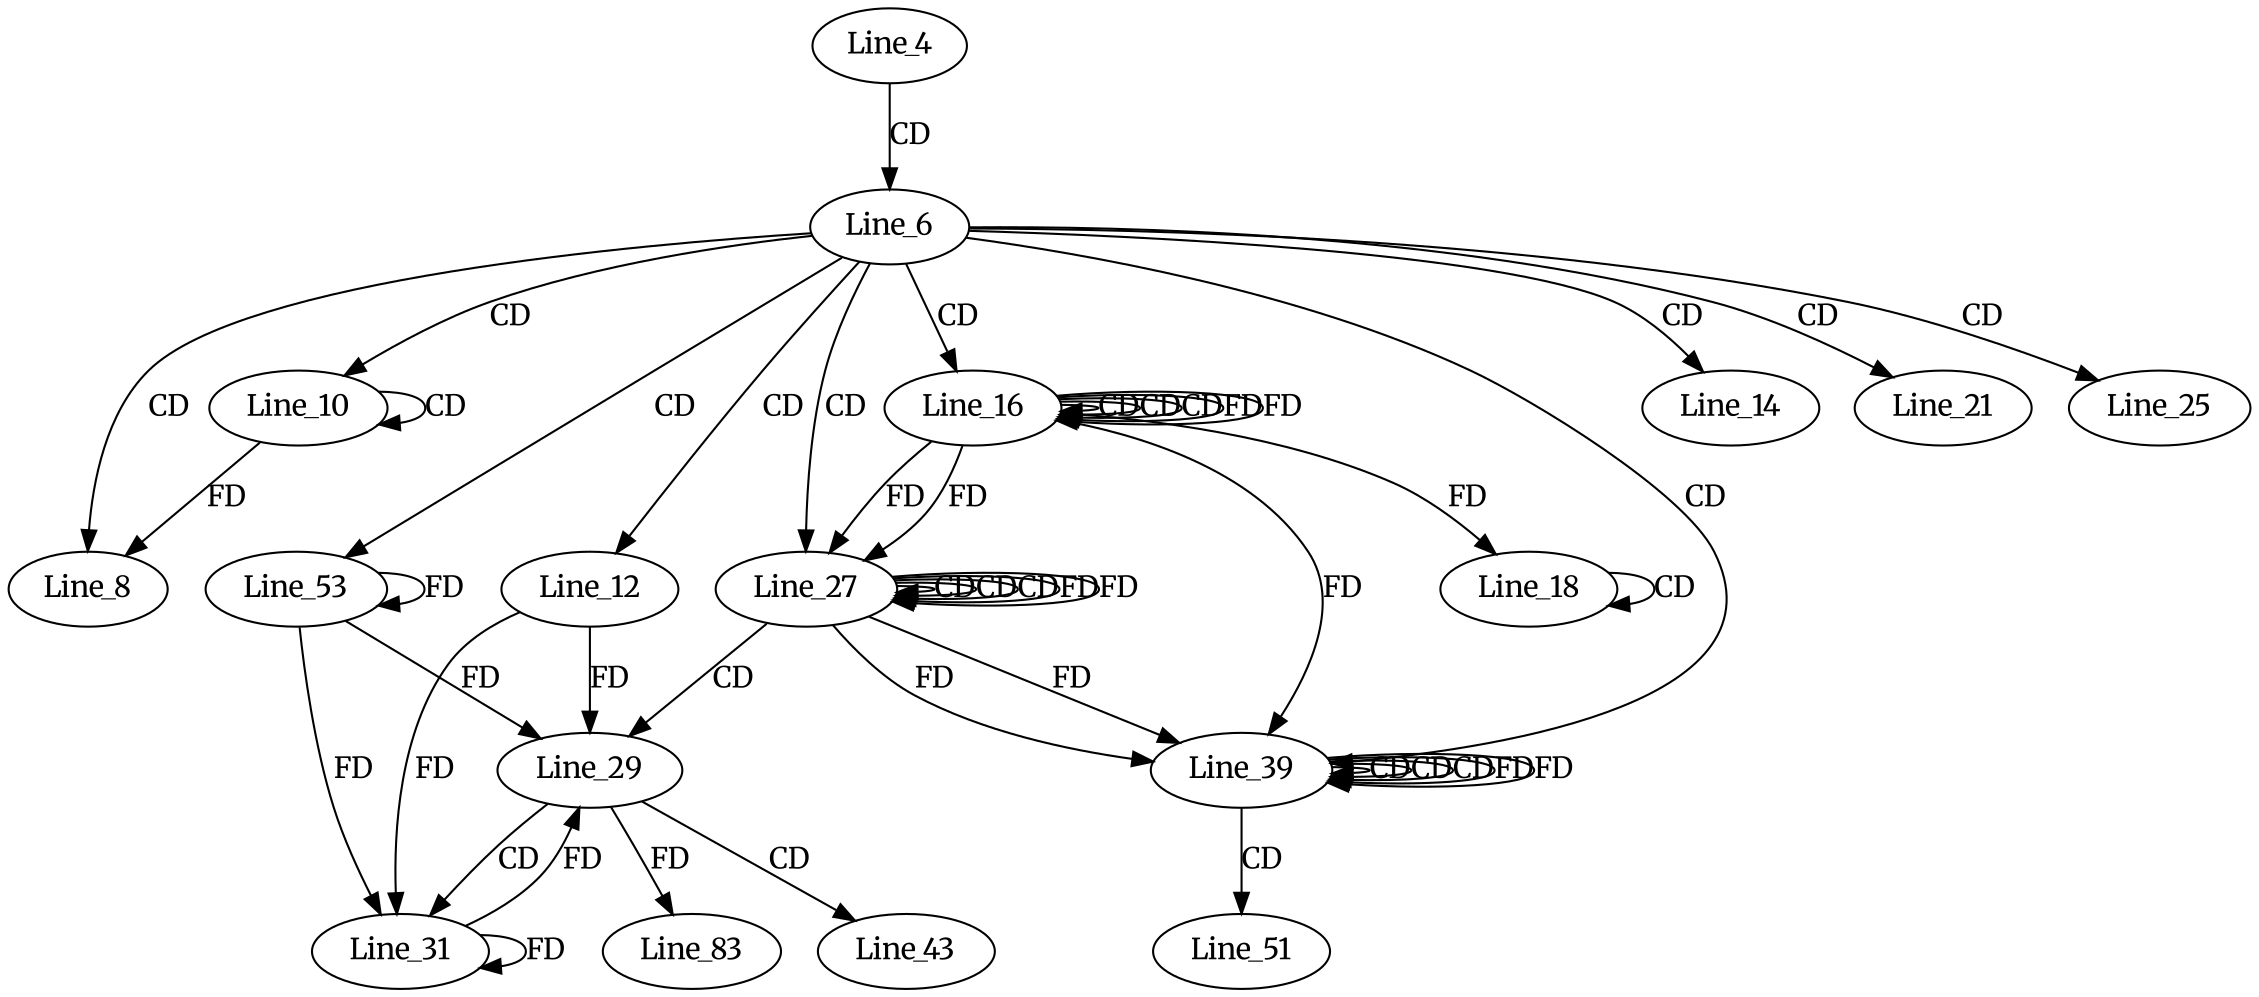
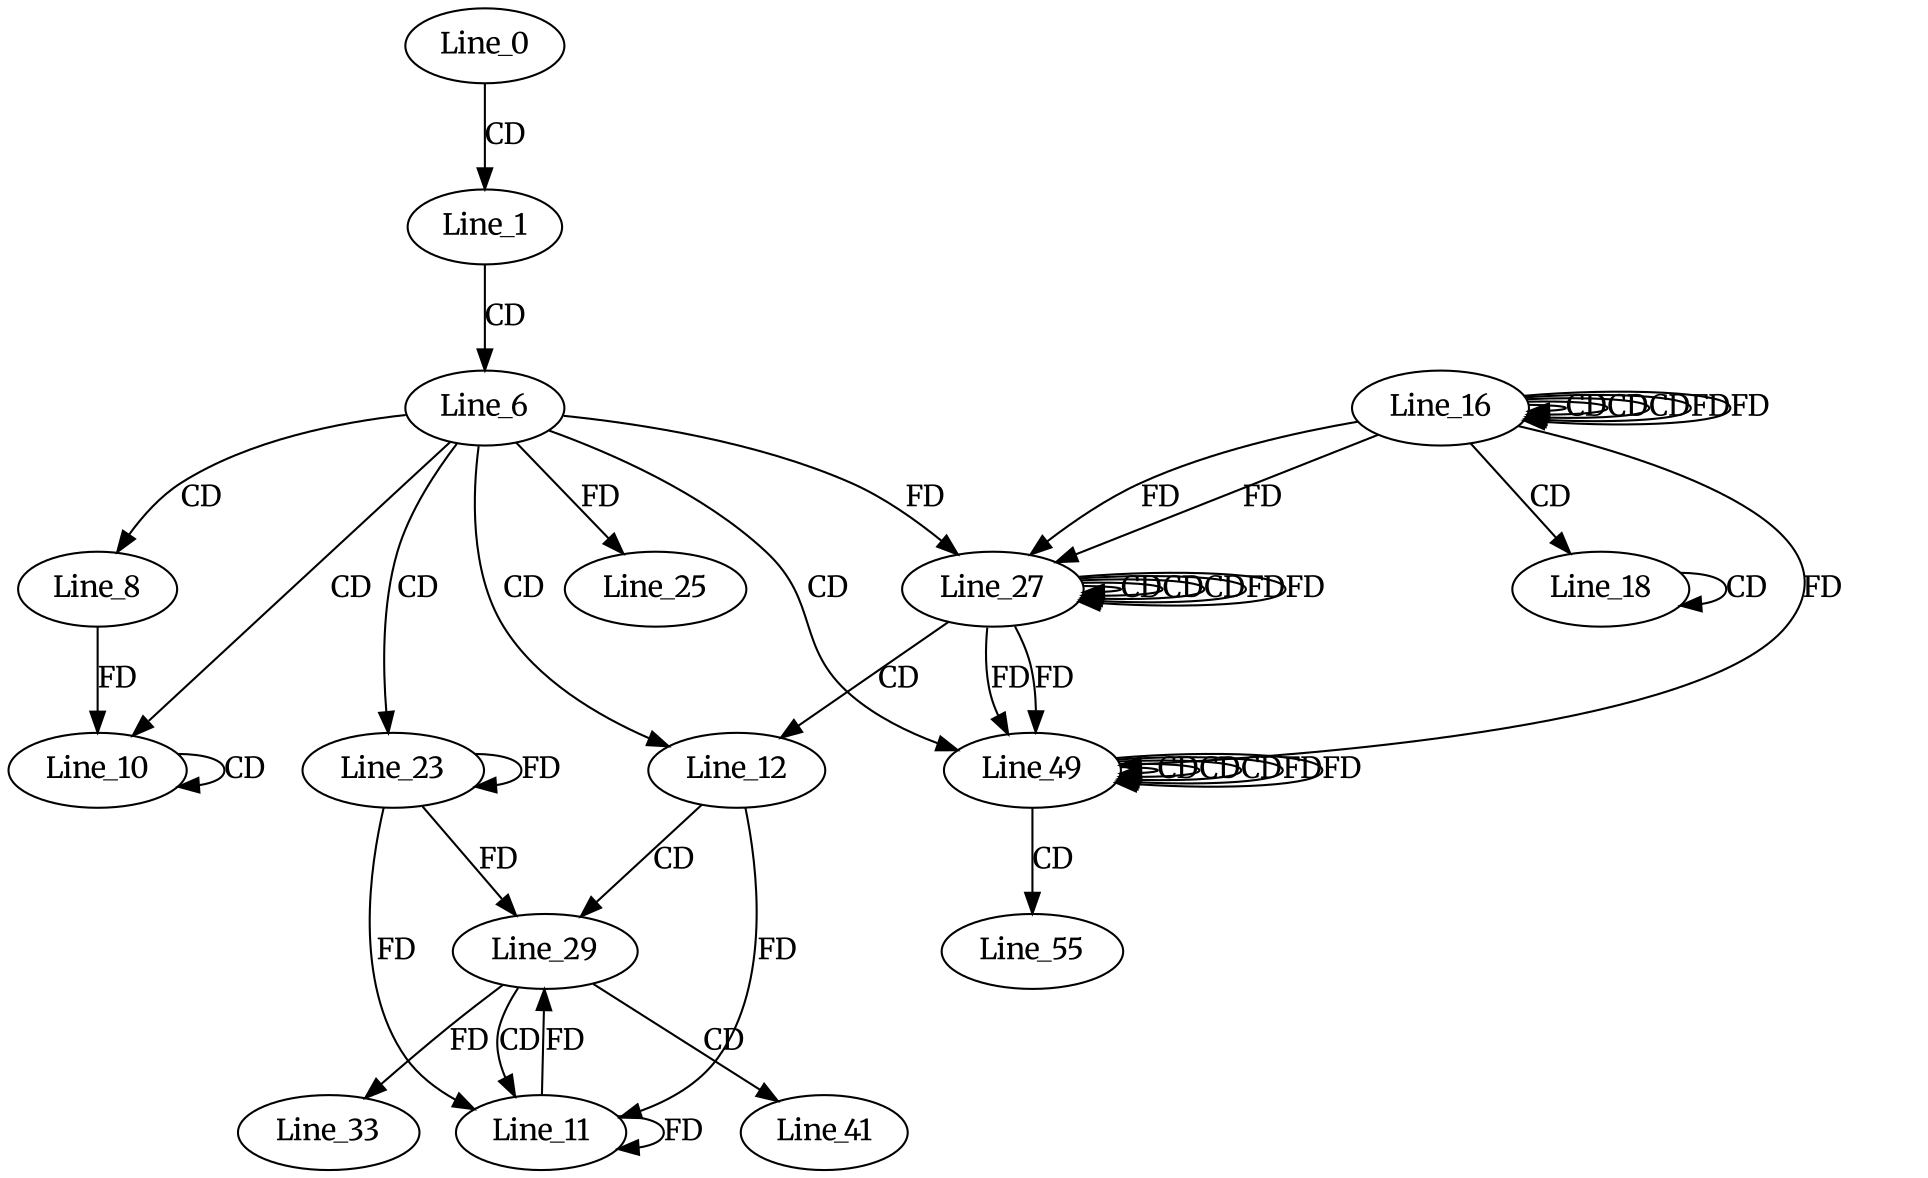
node "Line_0": added
node "Line_4": label "Line_4" -> "Line_1"
edge "Line_6" -> "Line_16": removed, label "CD"
edge "Line_6" -> "Line_25": label "CD" -> "FD"
edge "Line_6" -> "Line_27": label "CD" -> "FD"
node "Line_14": removed
node "Line_21": removed
edge "Line_10" -> "Line_8": reversed
edge "Line_16" -> "Line_18": label "FD" -> "CD"
node "Line_53": label "Line_53" -> "Line_23"
edge "Line_27" -> "Line_29": now "Line_27" -> "Line_12"
edge "Line_12" -> "Line_29": label "FD" -> "CD"
node "Line_39": label "Line_39" -> "Line_49"
node "Line_31": label "Line_31" -> "Line_11"
node "Line_83": label "Line_83" -> "Line_33"
node "Line_43": label "Line_43" -> "Line_41"
node "Line_51": label "Line_51" -> "Line_55"
